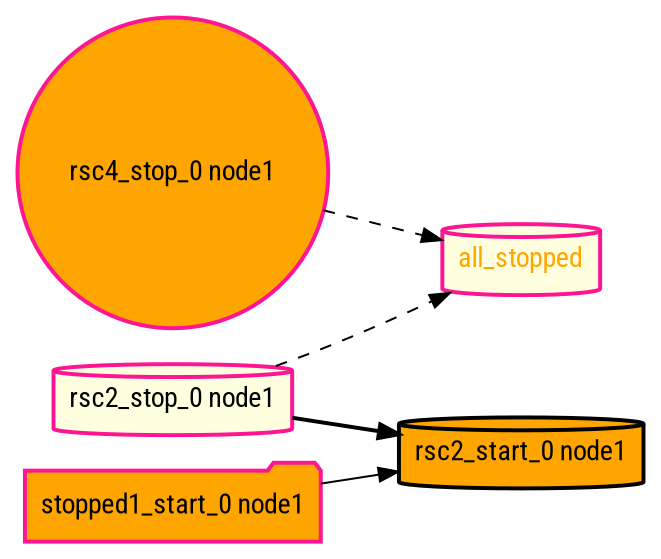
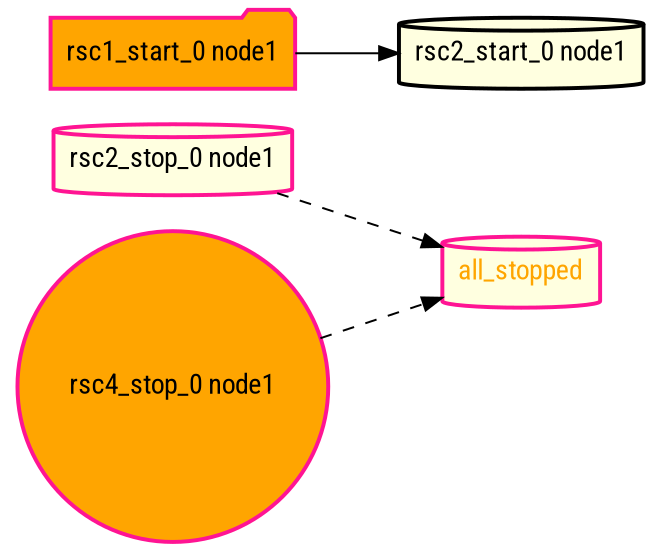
edge "rsc2_stop_0 node1" -> "rsc2_start_0 node1": removed
node "rsc2_start_0 node1": fillcolor orange -> lightyellow
node "stopped1_start_0 node1": label "stopped1_start_0 node1" -> "rsc1_start_0 node1"
